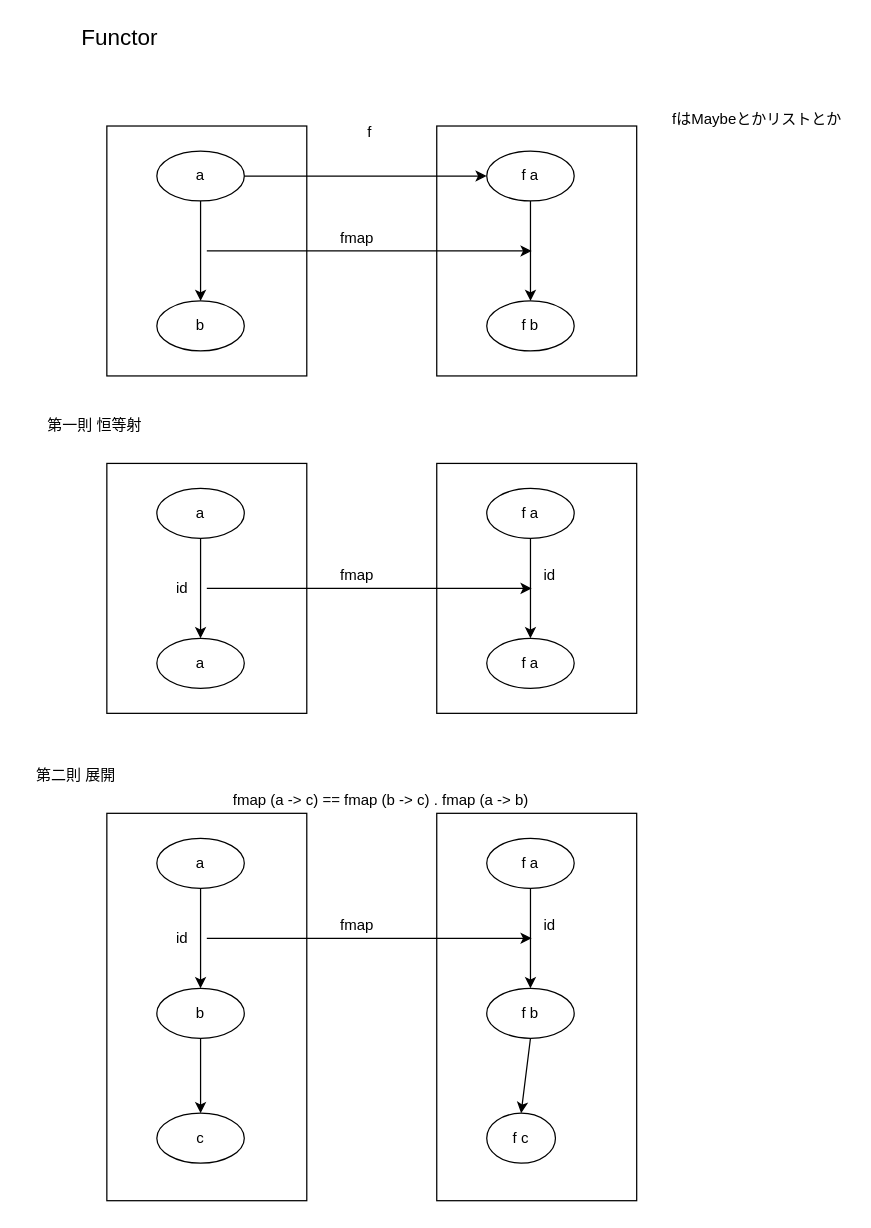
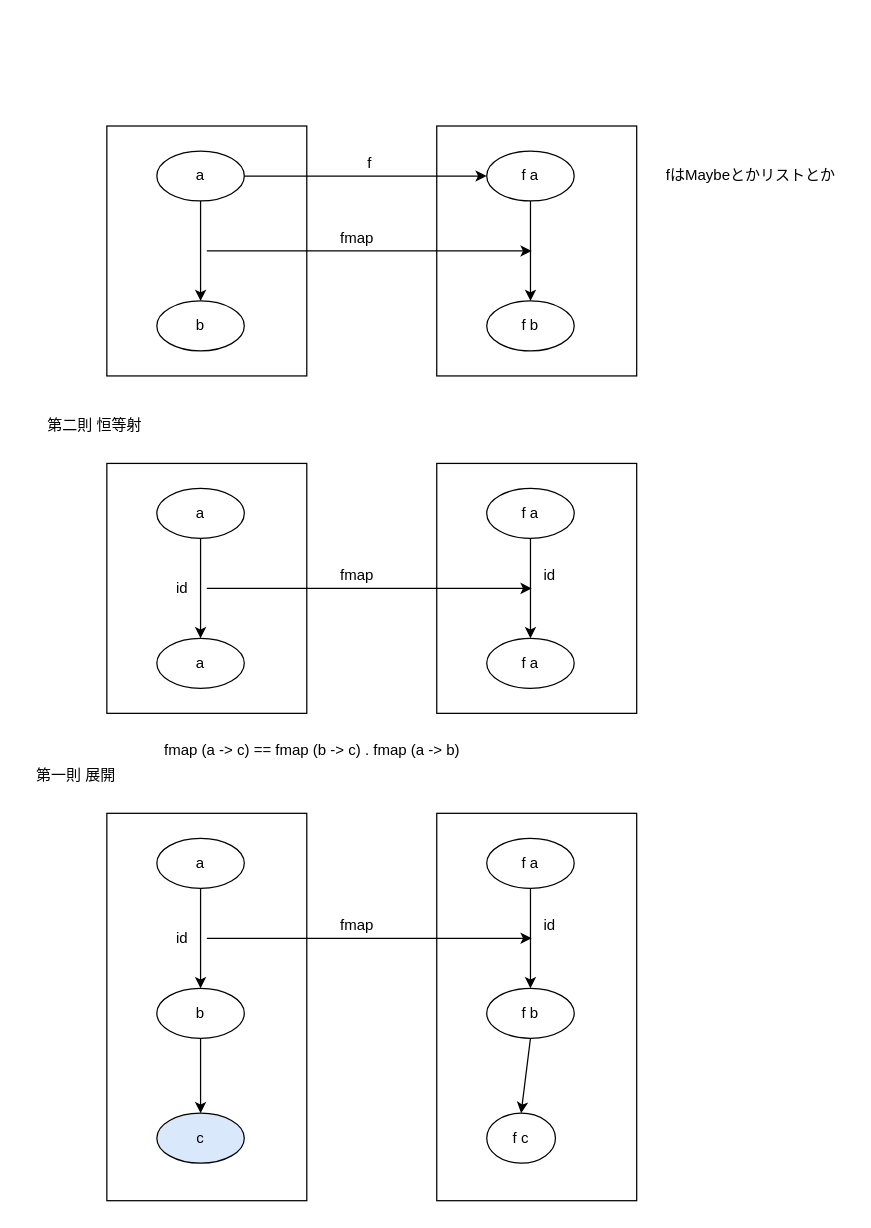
node "Functor": removed
node "fはMaybeとかリストとか": moved (757, 119) -> (751, 176)
node "f": moved (369, 132) -> (369, 163)
node "第一則 恒等射": label "第一則 恒等射" -> "第二則 恒等射"
node "第二則 展開": label "第二則 展開" -> "第一則 展開"
node "fmap (a -> c) == fmap (b -> c) . fmap (a -> b)": moved (381, 801) -> (312, 751)
node "c": fillcolor #ffffff -> #dae8fc
